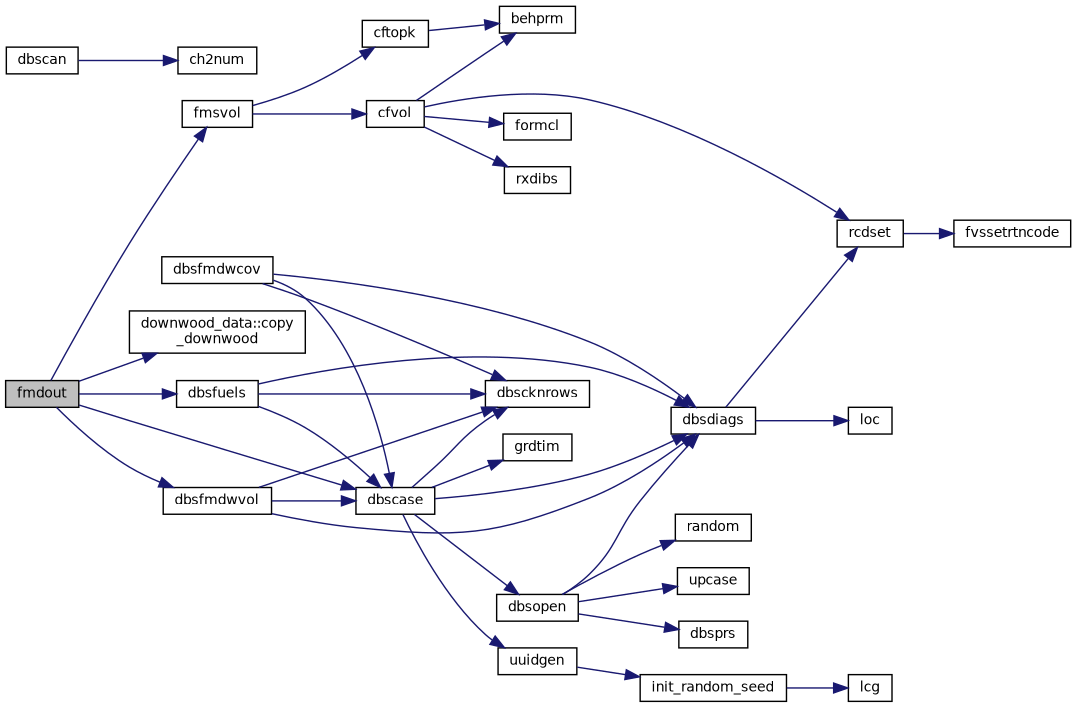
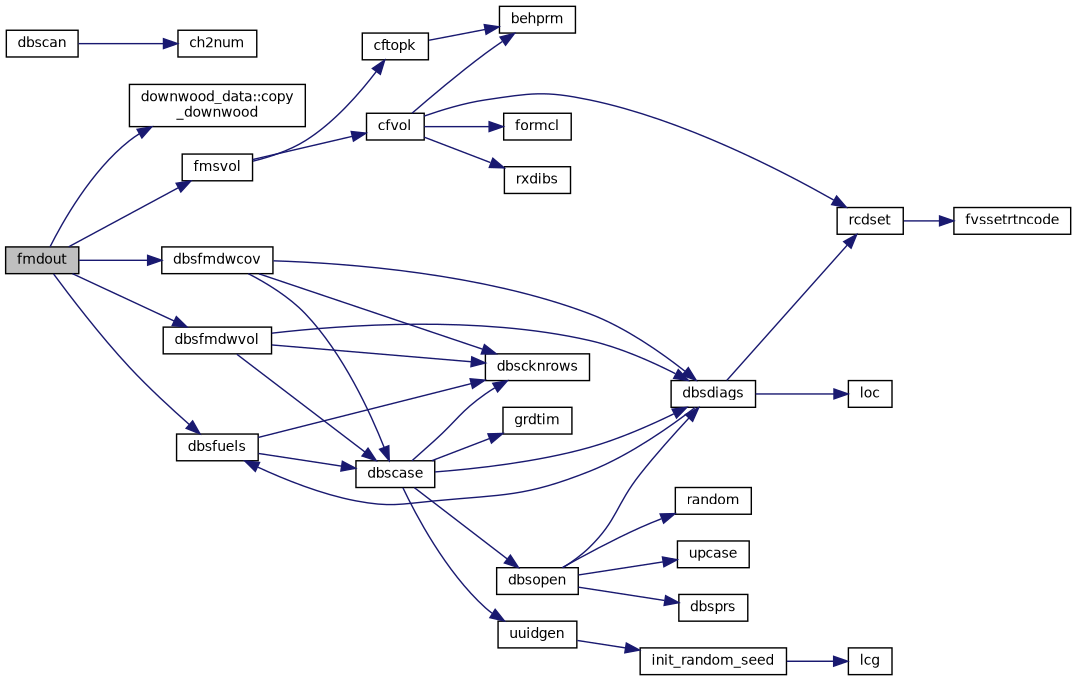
edge "dbsfuels" -> "dbsdiags": reversed
edge "fmdout" -> "dbscase": now "fmdout" -> "dbsfmdwcov"
